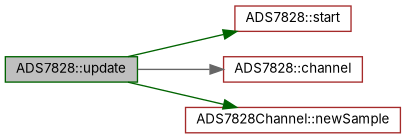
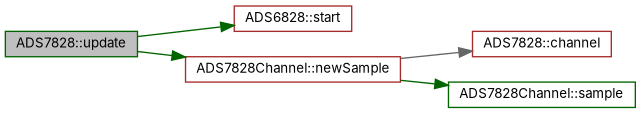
node "ADS7828::start": label "ADS7828::start" -> "ADS6828::start"
edge "ADS7828::update" -> "ADS7828::channel": now "ADS7828Channel::newSample" -> "ADS7828::channel"
node "ADS7828Channel::sample": added
